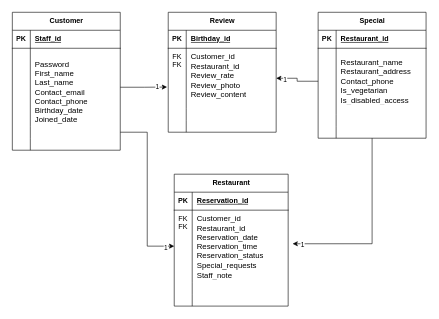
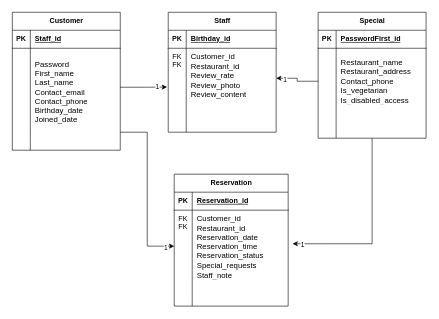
node "Review": label "Review" -> "Staff"
node "Restaurant_id": label "Restaurant_id" -> "PasswordFirst_id"
node "Restaurant": label "Restaurant" -> "Reservation"
